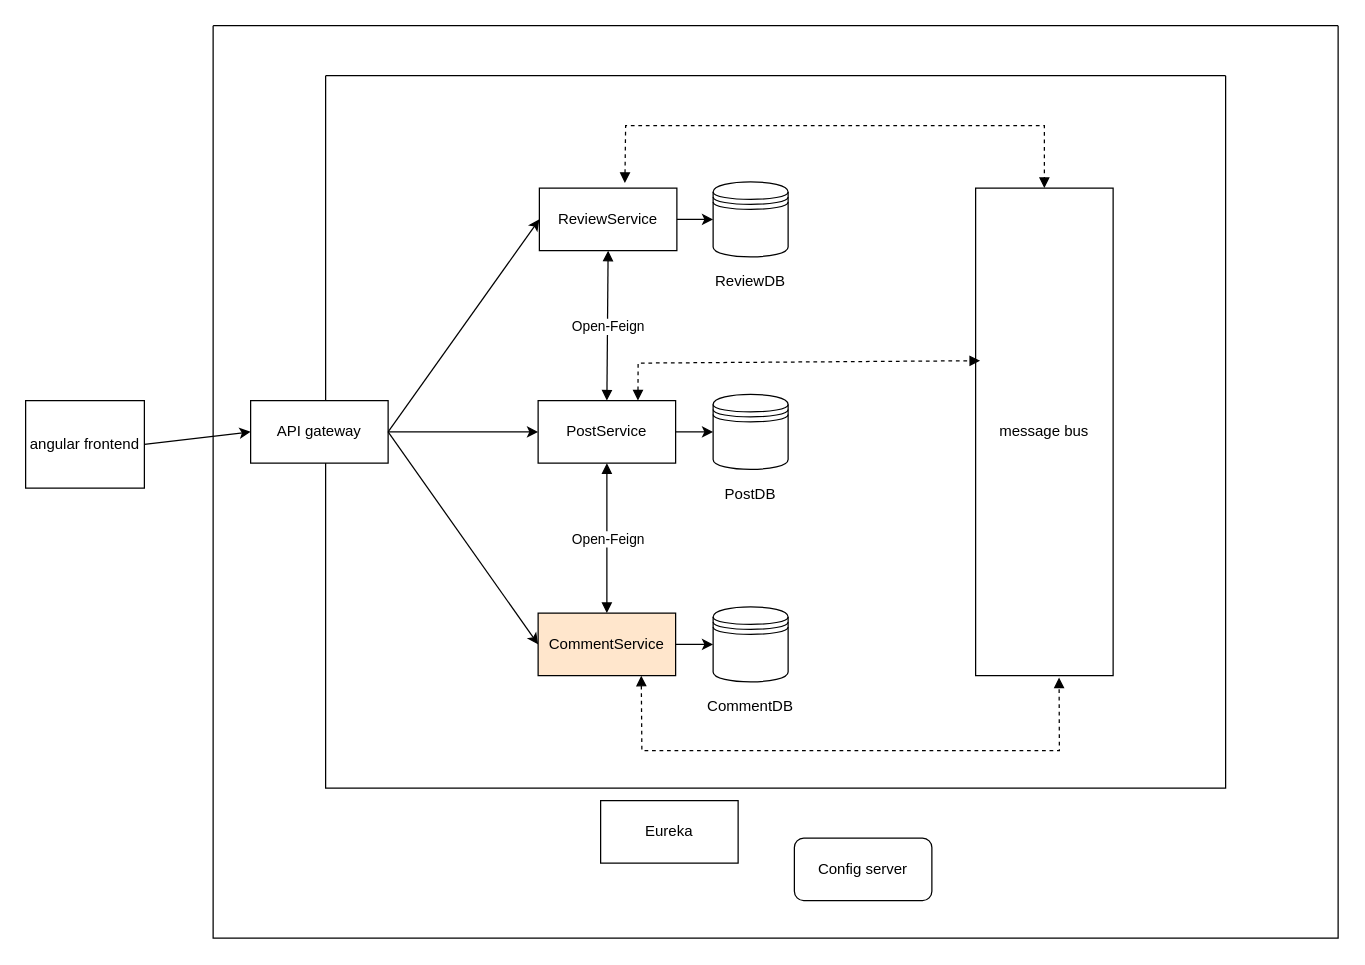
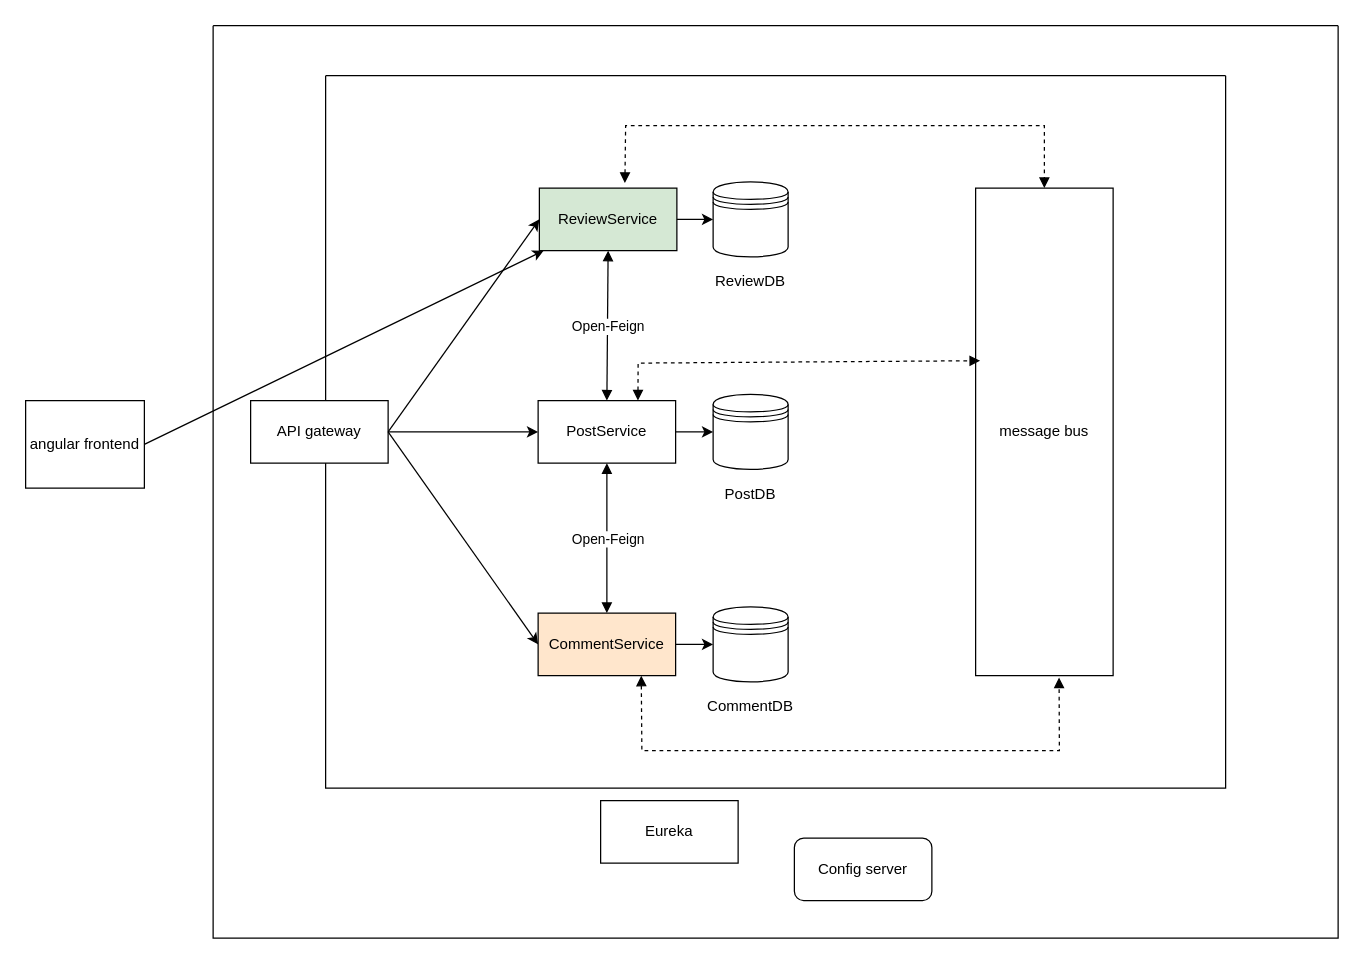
node "ReviewService": fillcolor #ffffff -> #d5e8d4
edge "angular frontend" -> "API gateway": now "angular frontend" -> "ReviewService"
